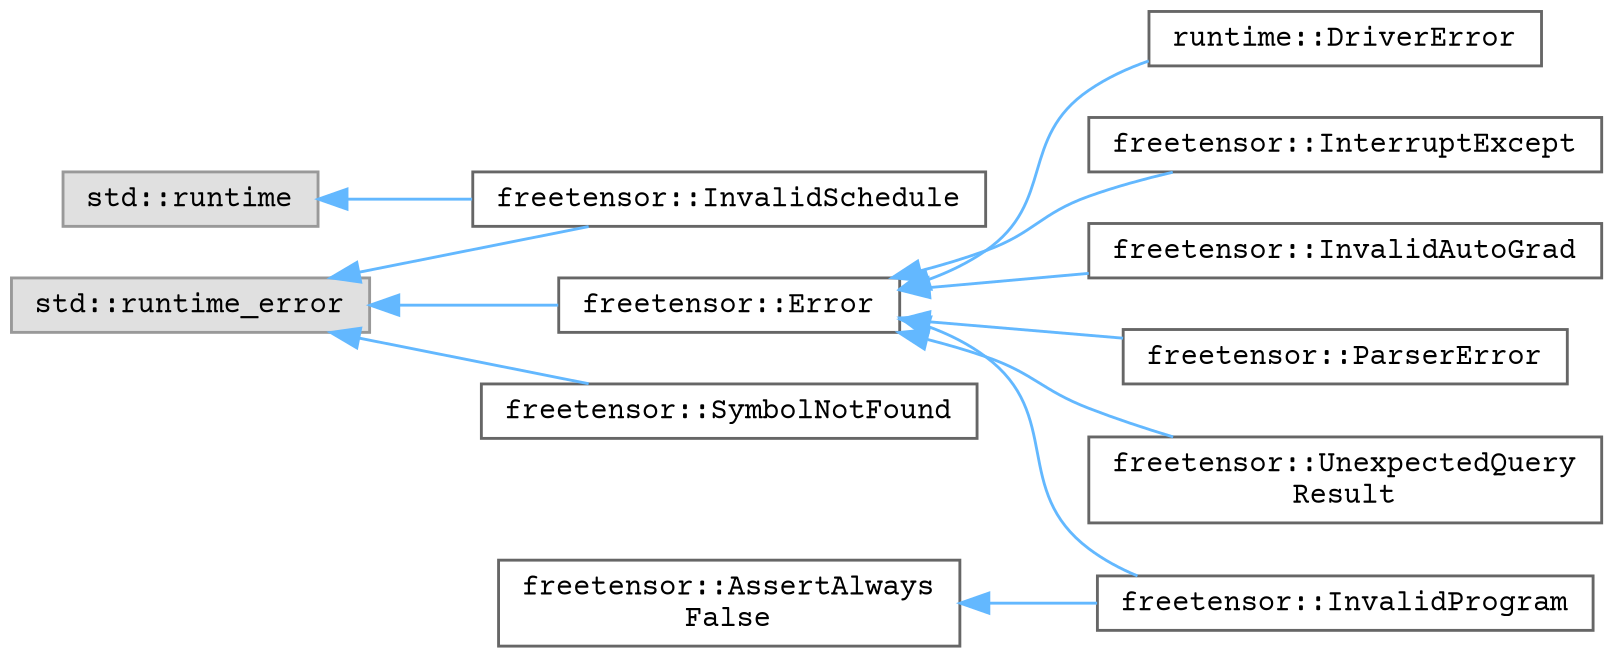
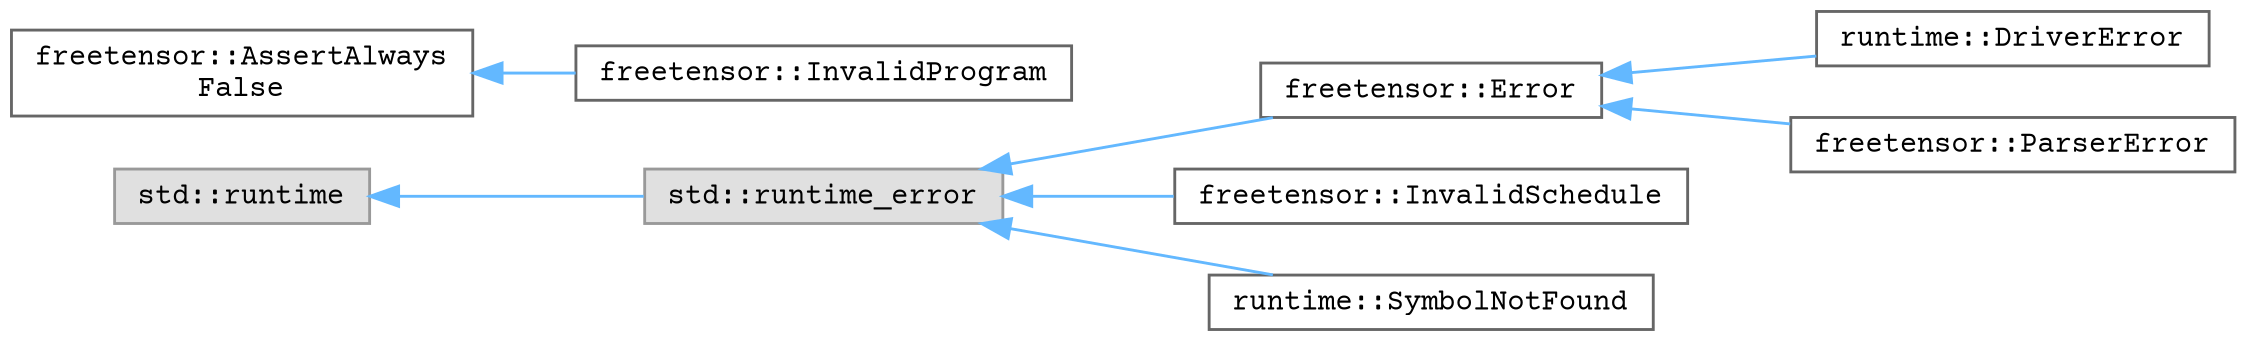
node "freetensor::InterruptExcept": removed
edge "freetensor::InvalidSchedule" -> "std::runtime": now "std::runtime_error" -> "std::runtime"
node "freetensor::InvalidAutoGrad": removed
node "freetensor::SymbolNotFound": label "freetensor::SymbolNotFound" -> "runtime::SymbolNotFound"
edge "freetensor::InvalidProgram" -> "freetensor::Error": removed
node "freetensor::UnexpectedQuery Result": removed
